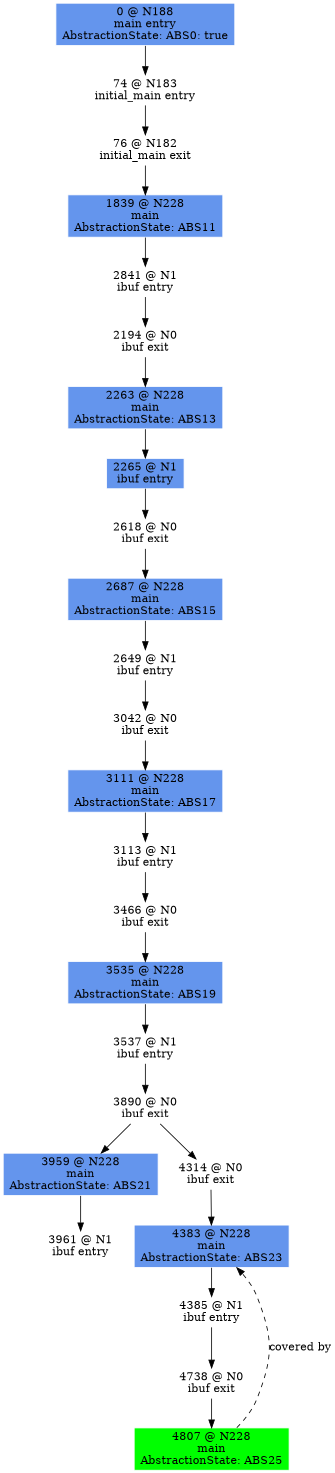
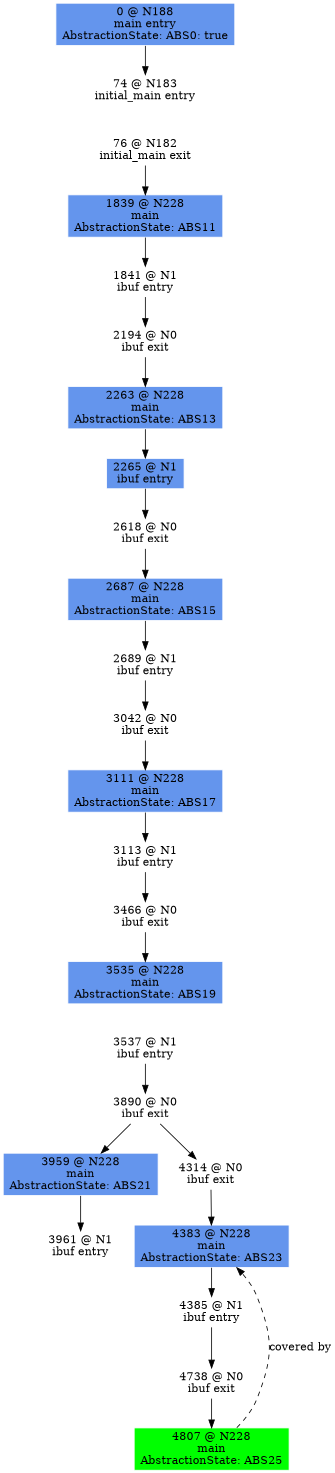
edge "74 @ N183 initial_main entry" -> "76 @ N182 initial_main exit": removed
node "2841 @ N1 ibuf entry": label "2841 @ N1 ibuf entry" -> "1841 @ N1 ibuf entry"
node "2649 @ N1 ibuf entry": label "2649 @ N1 ibuf entry" -> "2689 @ N1 ibuf entry"
edge "3535 @ N228 main AbstractionState: ABS19" -> "3537 @ N1 ibuf entry": removed
